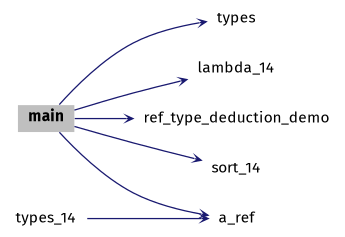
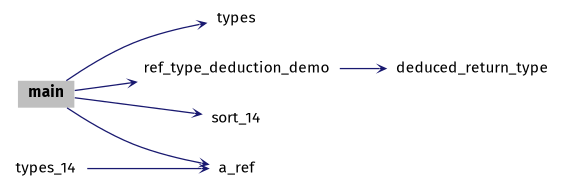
node "lambda_14": removed
node "deduced_return_type": added
